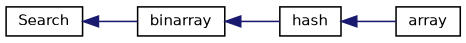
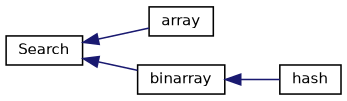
edge "array" -> "hash": now "array" -> "Search"
